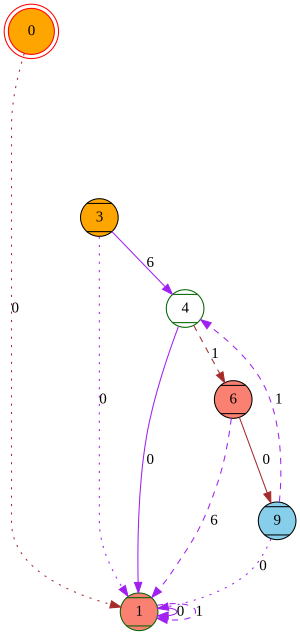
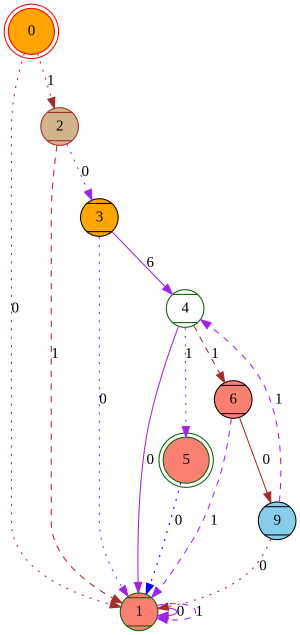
node "2": added
node "5": added
edge "6" -> "1": label "6" -> "1"
edge "9" -> "1": color purple -> brown
